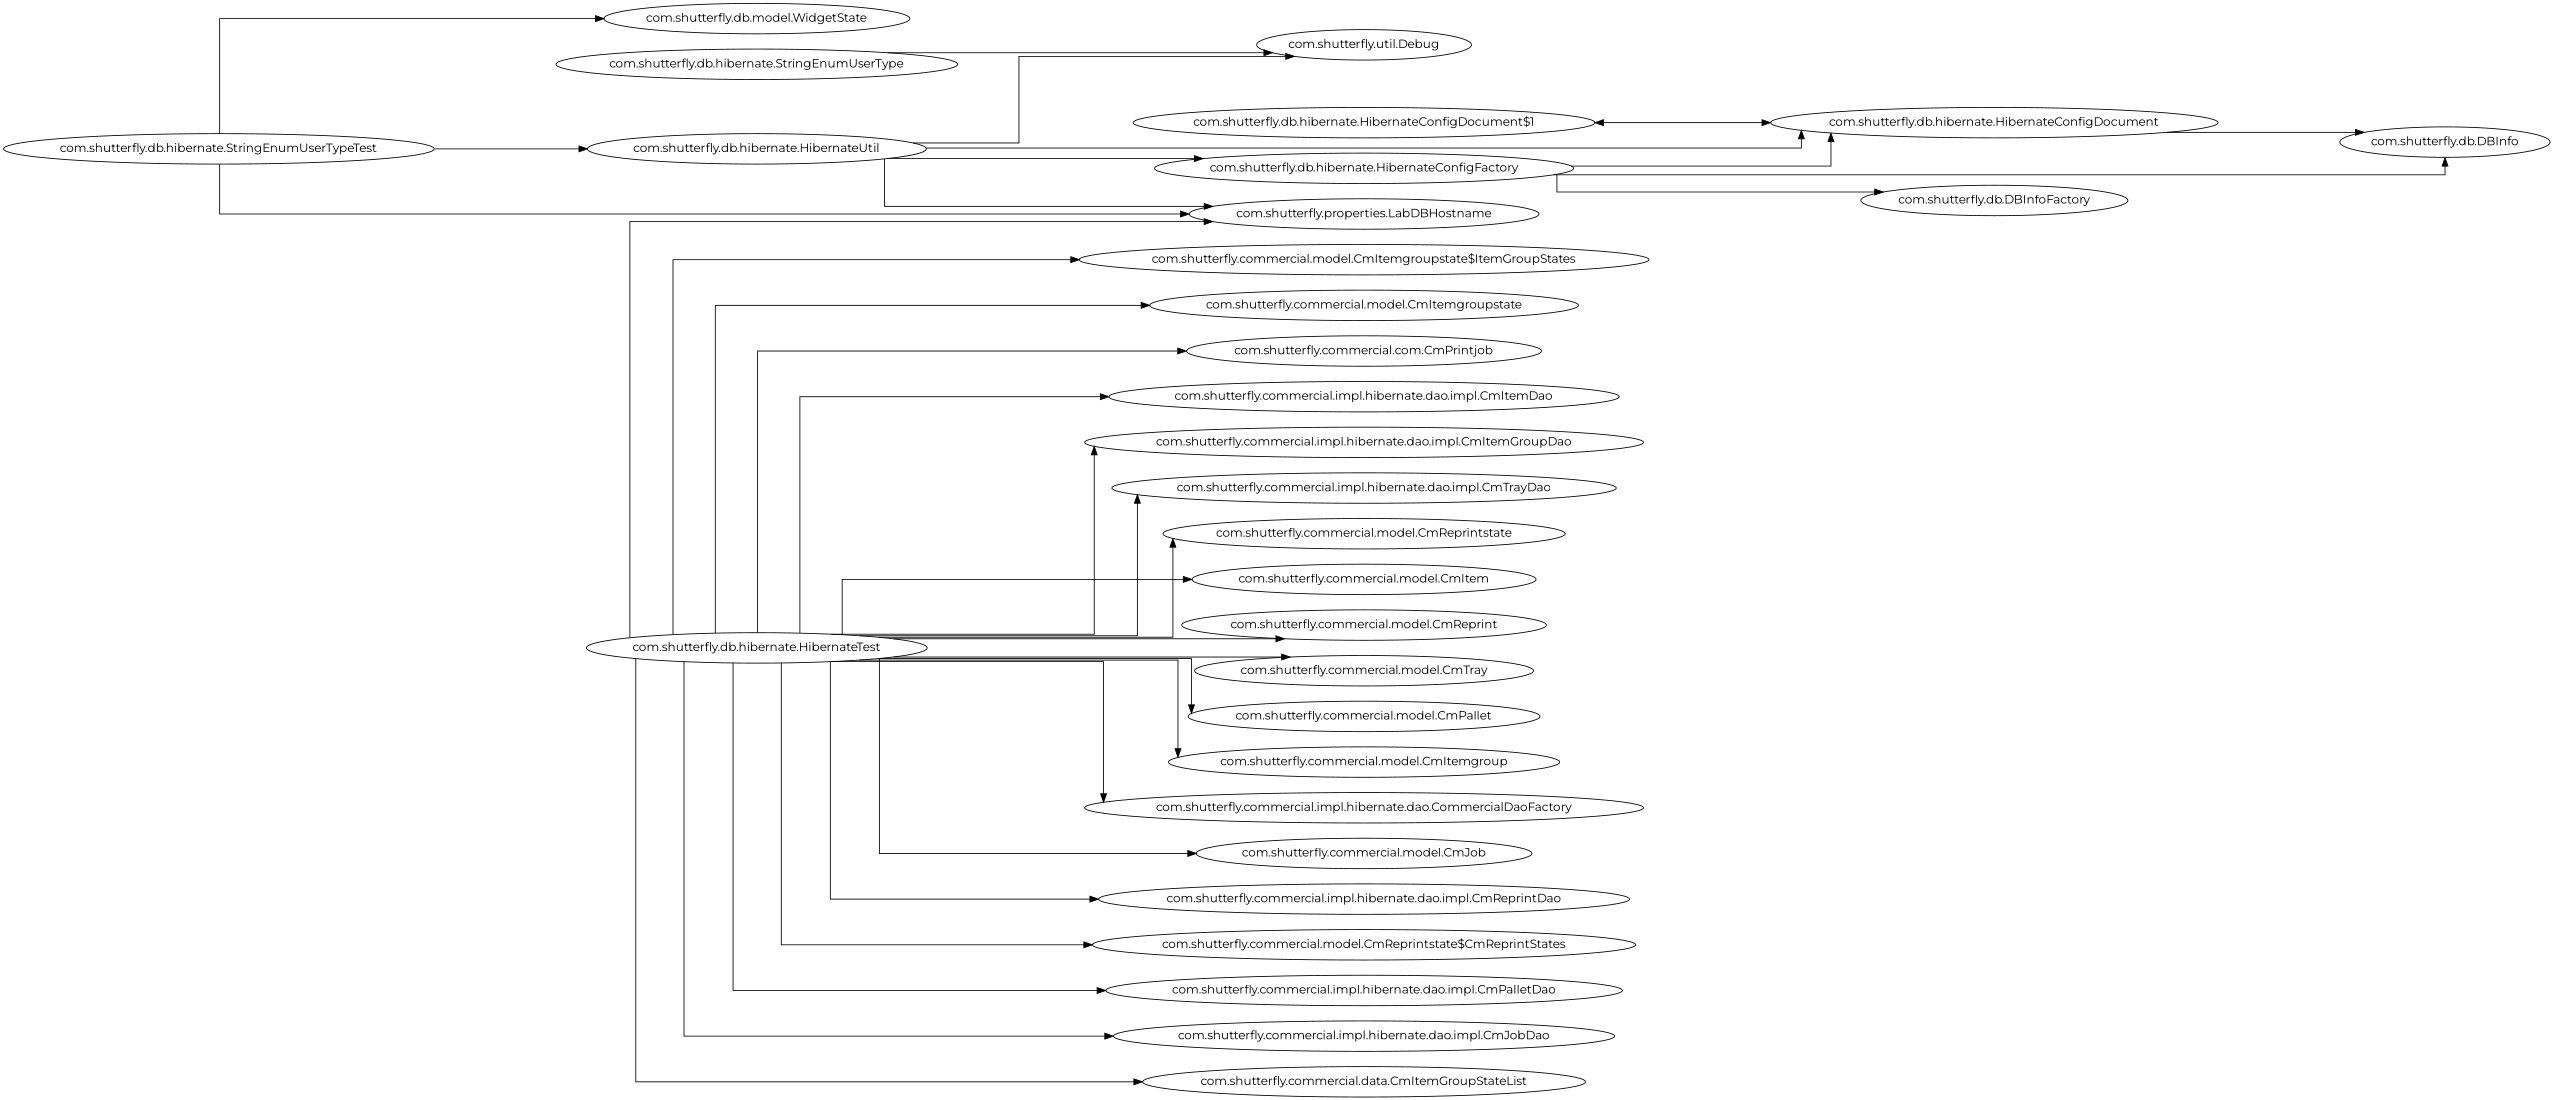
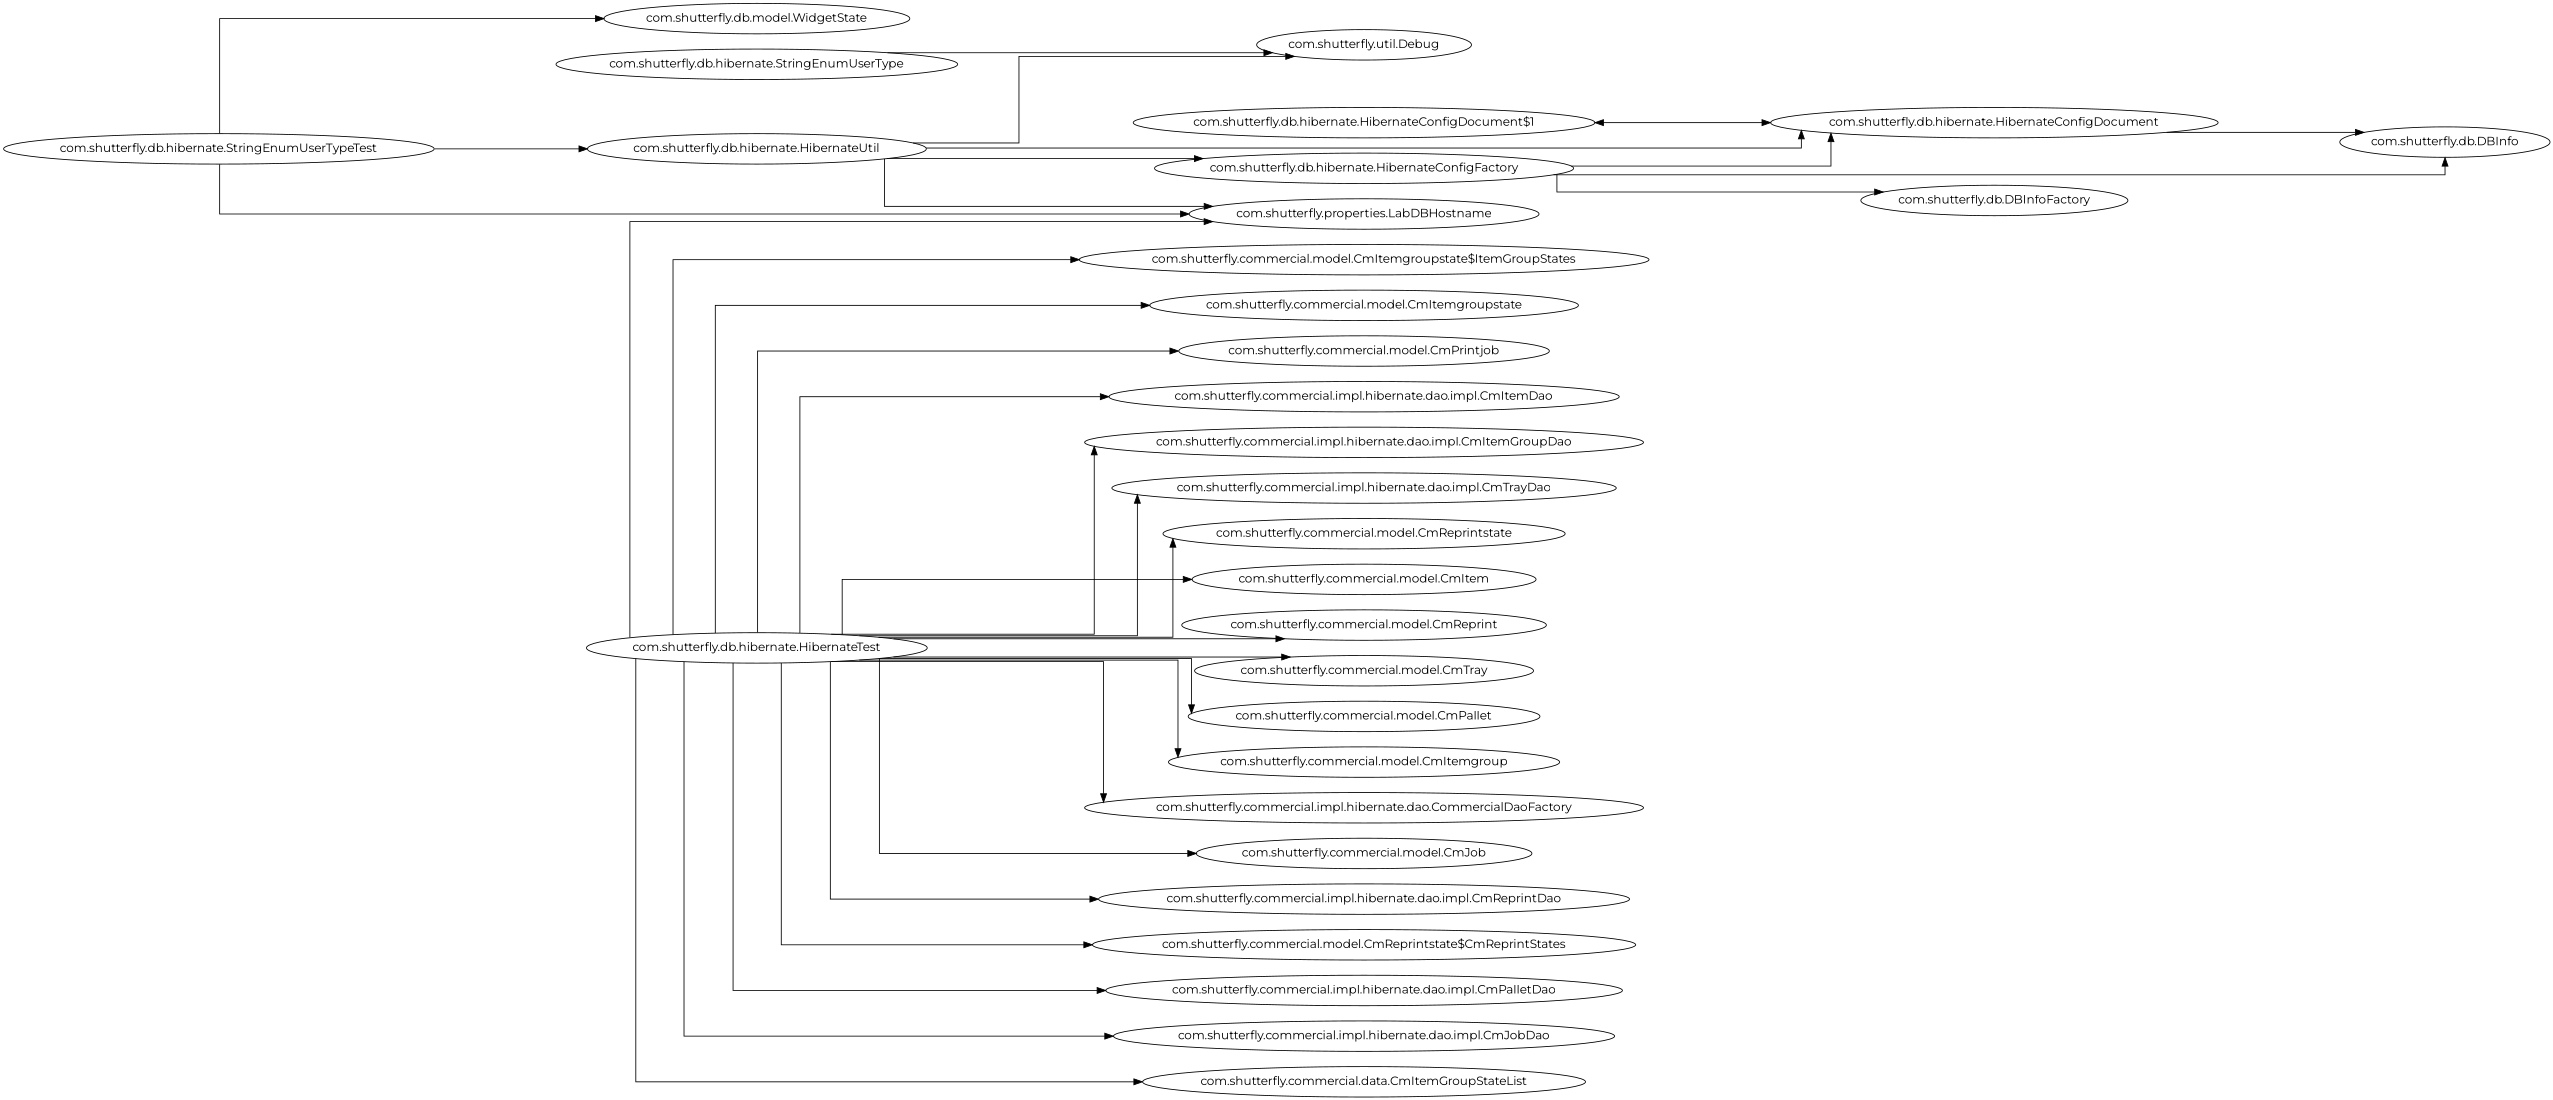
node "com.shutterfly.commercial.com.CmPrintjob": label "com.shutterfly.commercial.com.CmPrintjob" -> "com.shutterfly.commercial.model.CmPrintjob"
